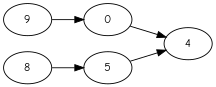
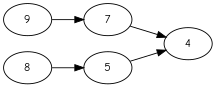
node "0": label "0" -> "7"
